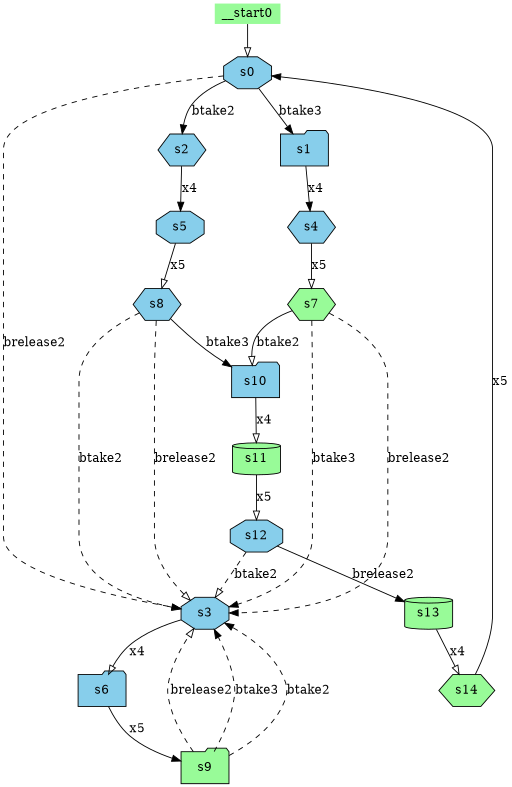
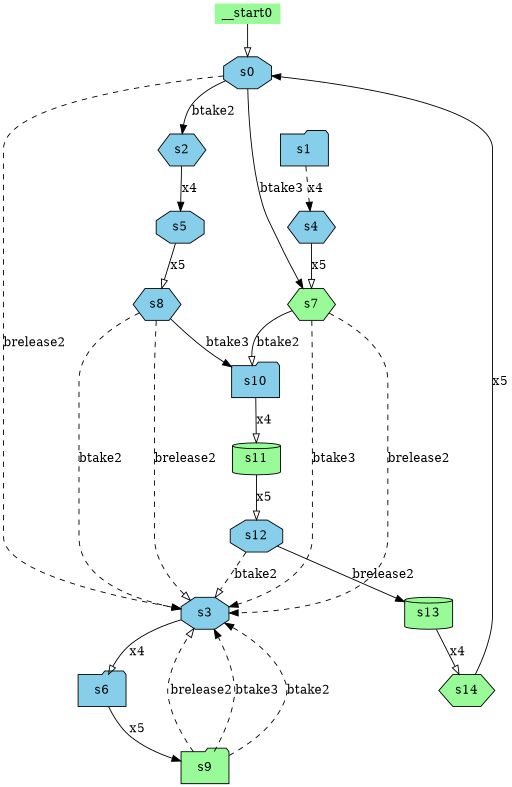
edge "s0" -> "s1": now "s0" -> "s7"
edge "s1" -> "s4": style strict -> dashed
